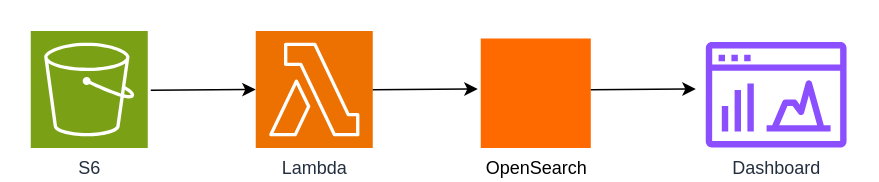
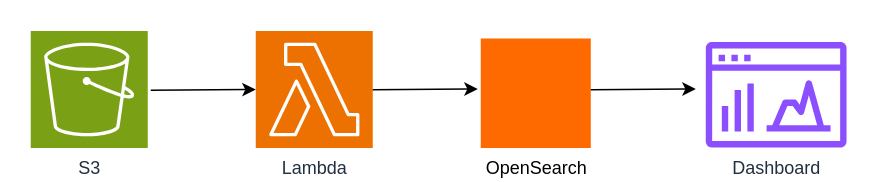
node "S6": label "S6" -> "S3"
